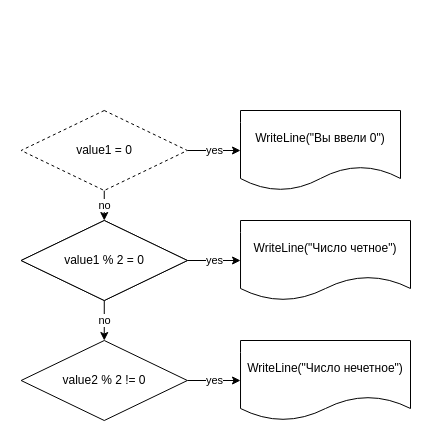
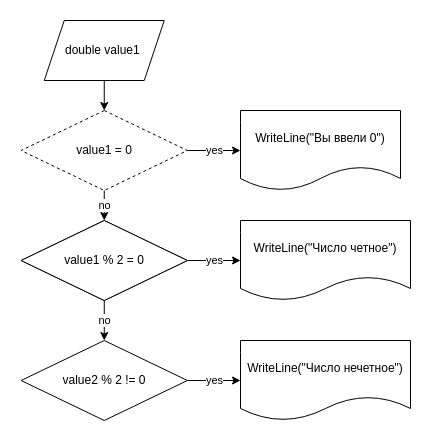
node "double value1": added
edge "double value1" -> "value1 = 0": added
